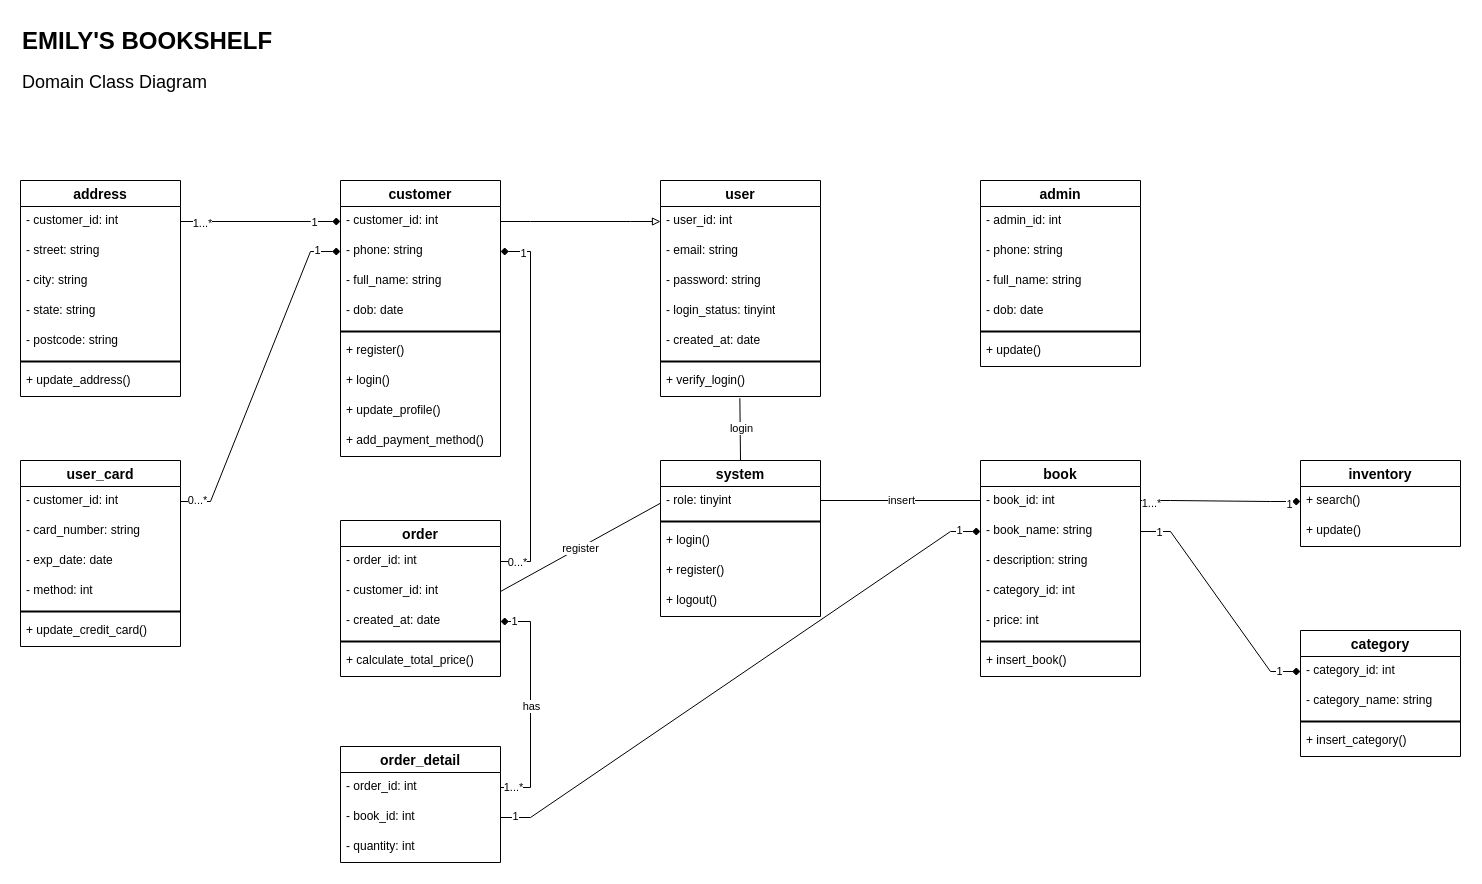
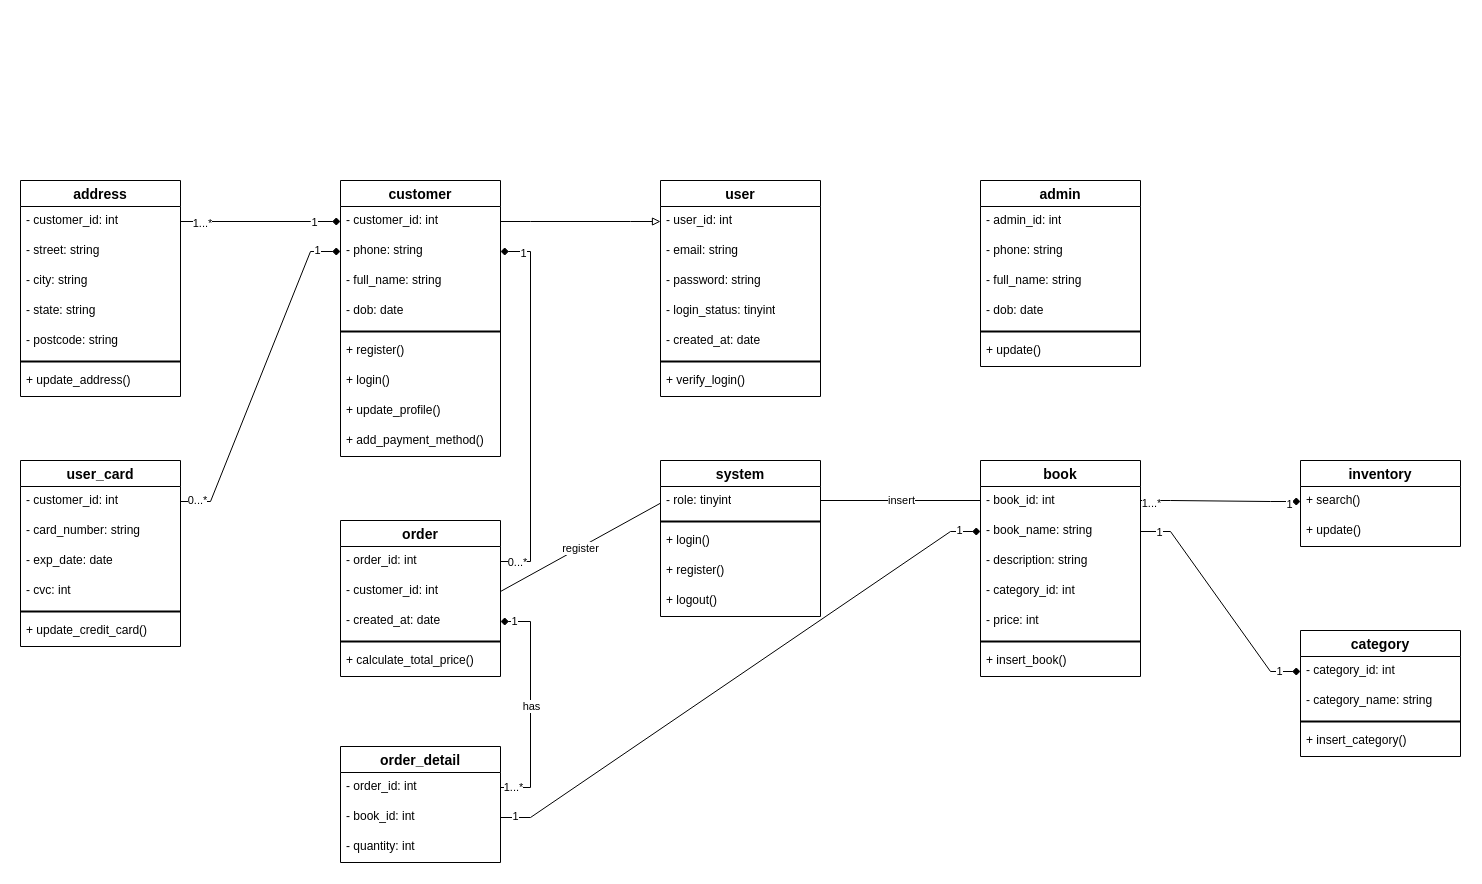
node "EMILY'S BOOKSHELFDomain Class Diagram": removed
edge "+ verify_login()" -- "system": removed, label "login"
node "- method: int": label "- method: int" -> "- cvc: int"
